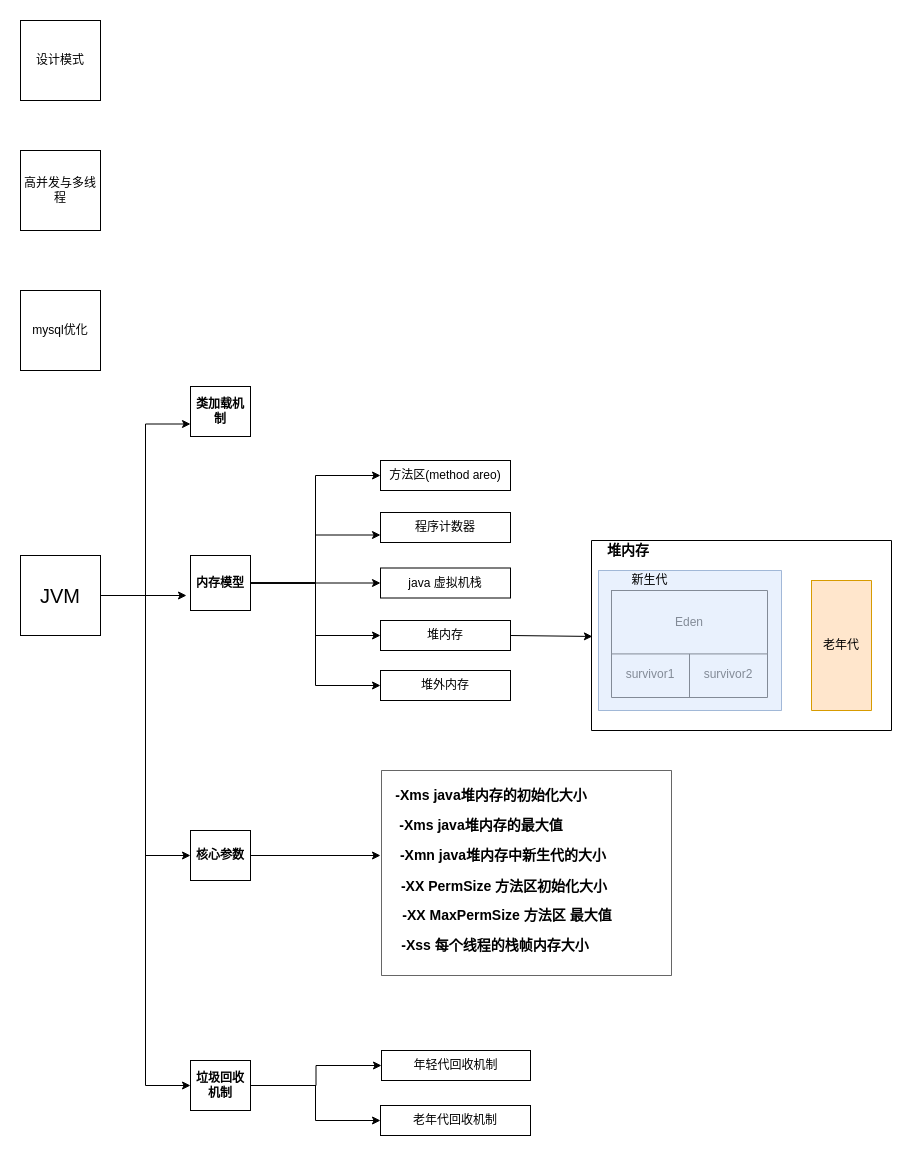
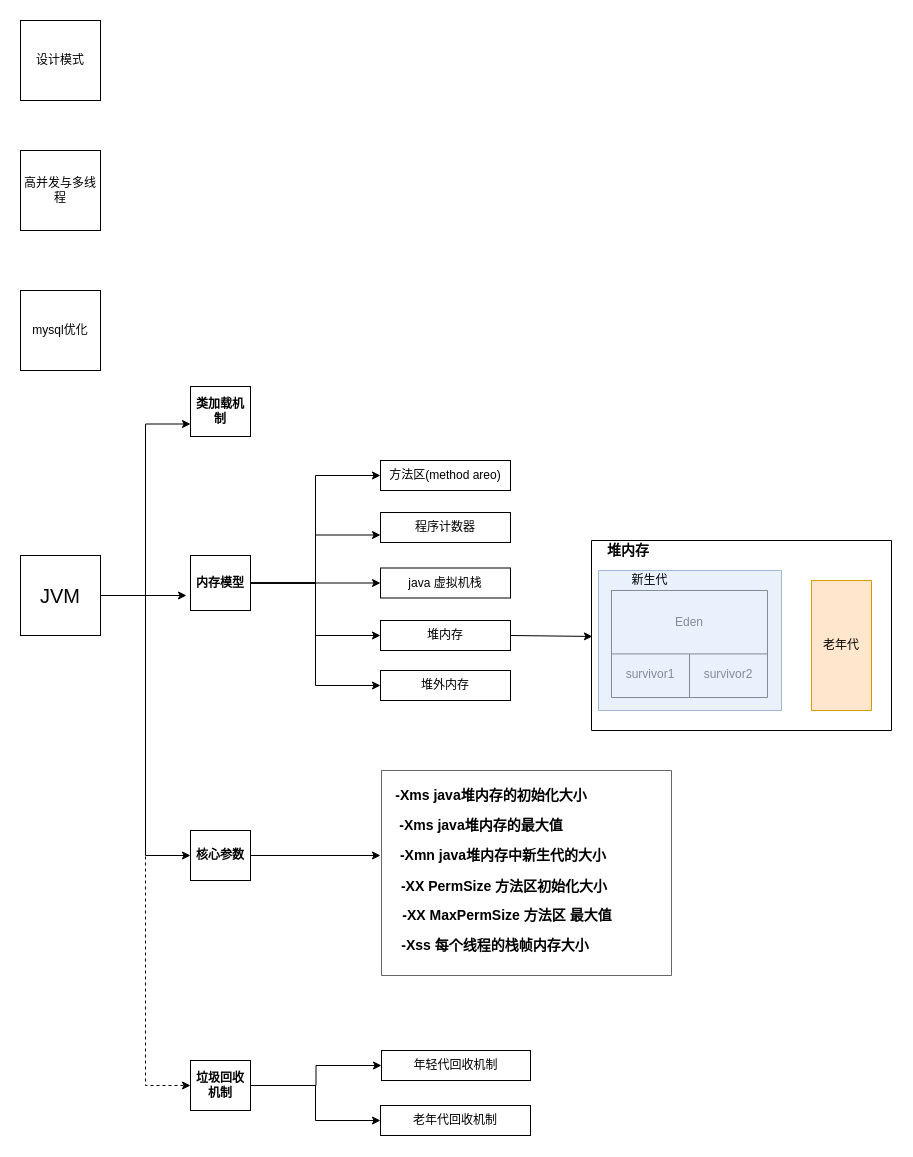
edge "JVM" -> "垃圾回收机制": style solid -> dashed
